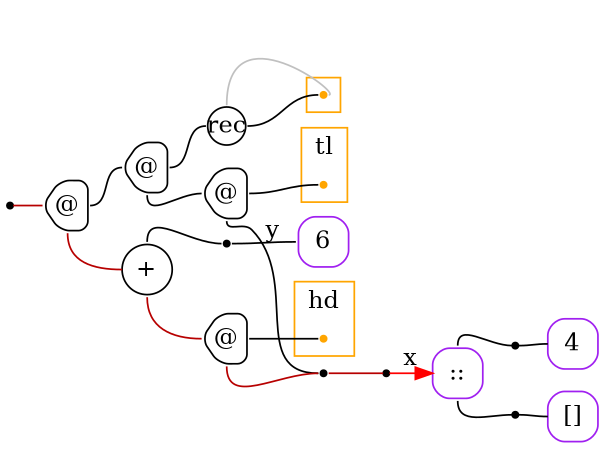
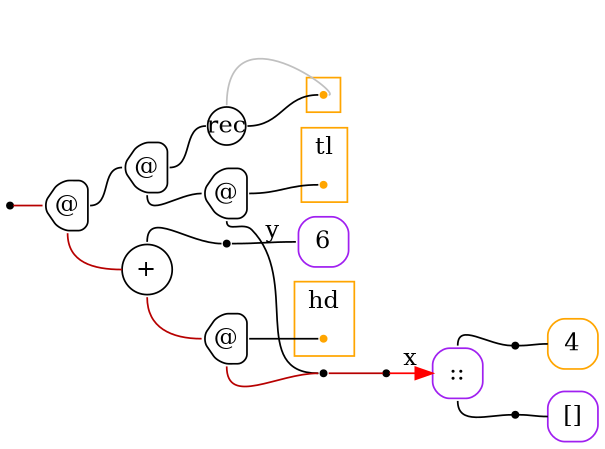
node "4": color purple -> orange
